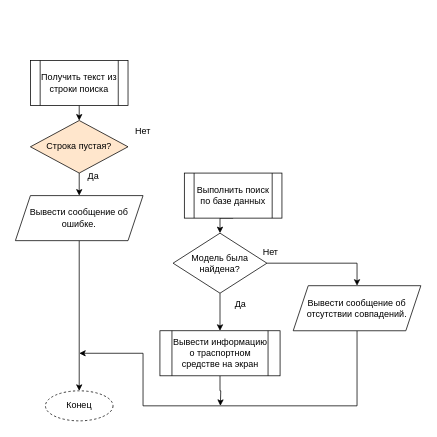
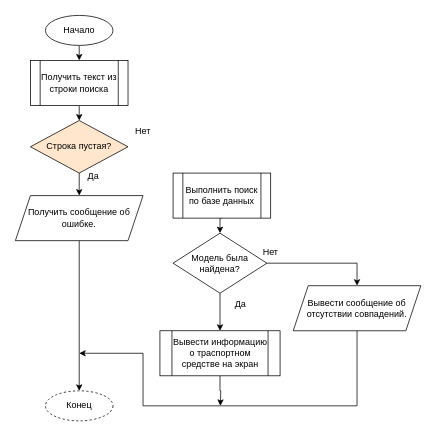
node "Начало": added
edge "Начало" -> "Получить текст из строки поиска": added
node "Выполнить поиск по базе данных": moved (233, 195) -> (222, 195)
node "Вывести сообщение об ошибке.": label "Вывести сообщение об ошибке." -> "Получить сообщение об ошибке."
